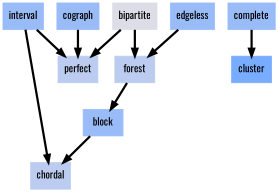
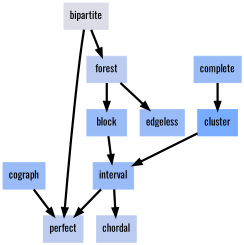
edge "edgeless" -> "forest": reversed
edge "block" -> "chordal": now "block" -> "interval"
edge "cluster" -> "interval": added
